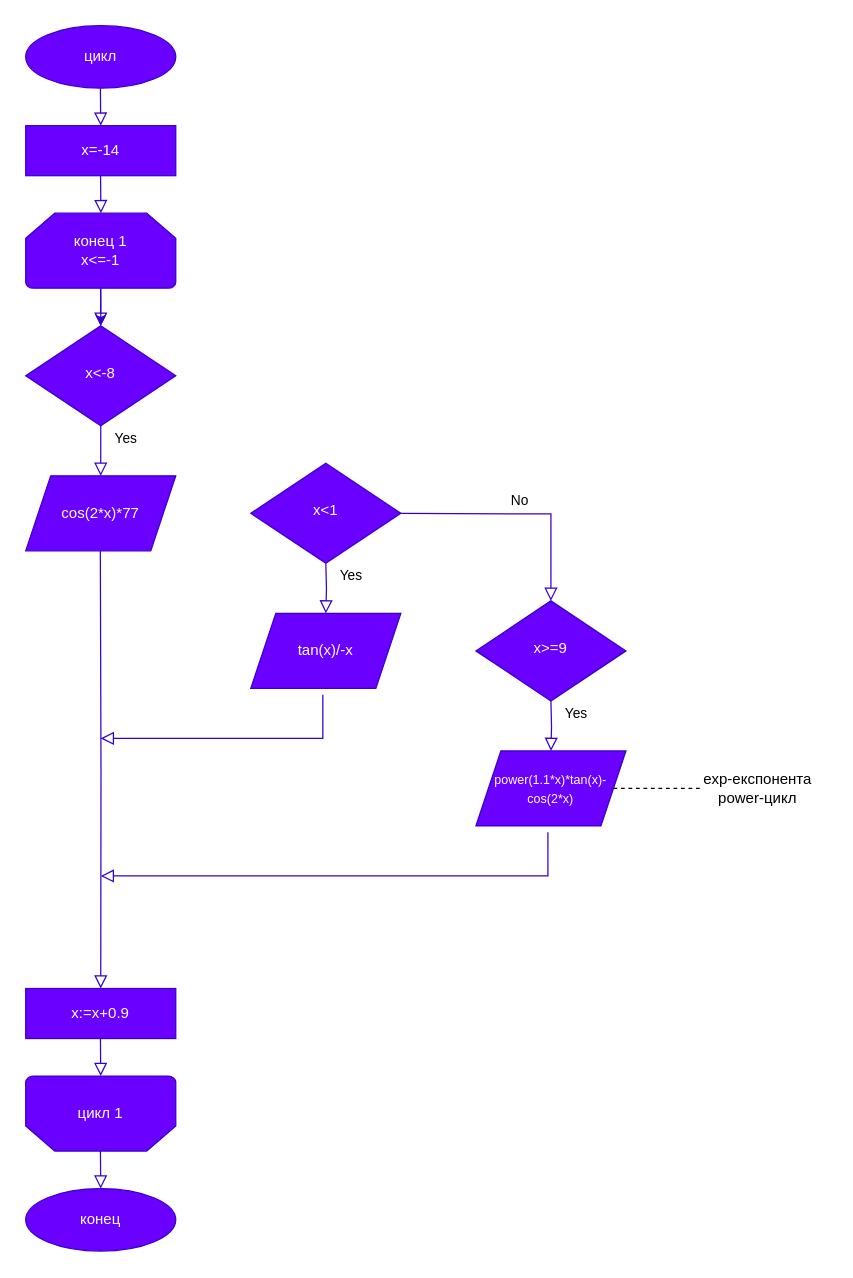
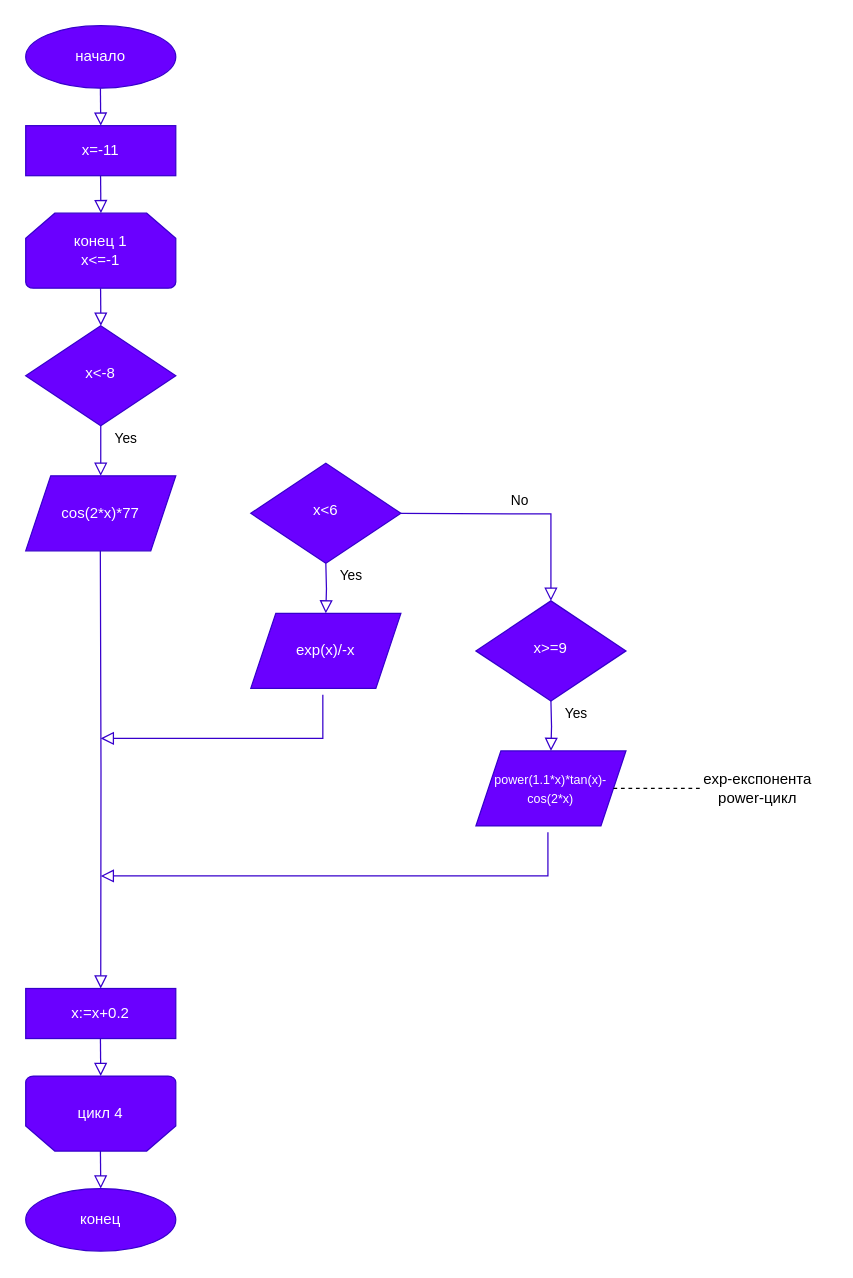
node "цикл": label "цикл" -> "начало"
node "x=-14": label "x=-14" -> "x=-11"
edge "конец 1 x<=-1" -> "x<-8": removed
node "x<1": label "x<1" -> "x<6"
node "tan(x)/-x": label "tan(x)/-x" -> "exp(x)/-x"
node "x:=x+0.9": label "x:=x+0.9" -> "x:=x+0.2"
node "цикл 1": label "цикл 1" -> "цикл 4"
